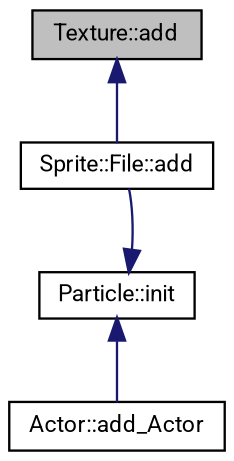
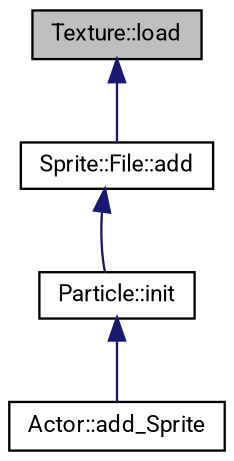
node "Texture::add": label "Texture::add" -> "Texture::load"
edge "Sprite::File::add" -> "Particle::init": reversed
node "Actor::add_Actor": label "Actor::add_Actor" -> "Actor::add_Sprite"
